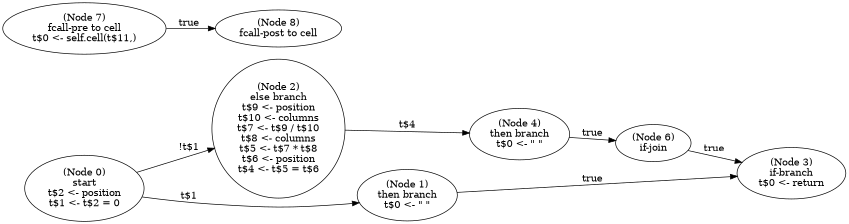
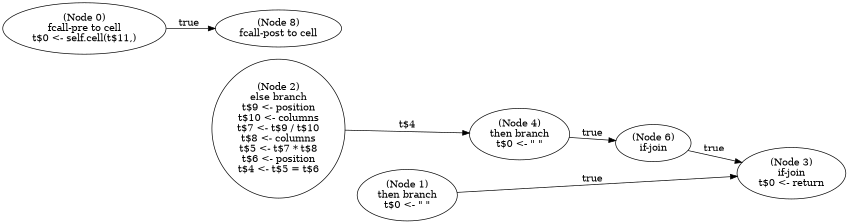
node "(Node 7) fcall-pre to cell t$0 <- self.cell(t$11,)": label "(Node 7) fcall-pre to cell t$0 <- self.cell(t$11,)" -> "(Node 0) fcall-pre to cell t$0 <- self.cell(t$11,)"
node "(Node 3) if-branch t$0 <- return": label "(Node 3) if-branch t$0 <- return" -> "(Node 3) if-join t$0 <- return"
node "(Node 0) start t$2 <- position t$1 <- t$2 = 0": removed
